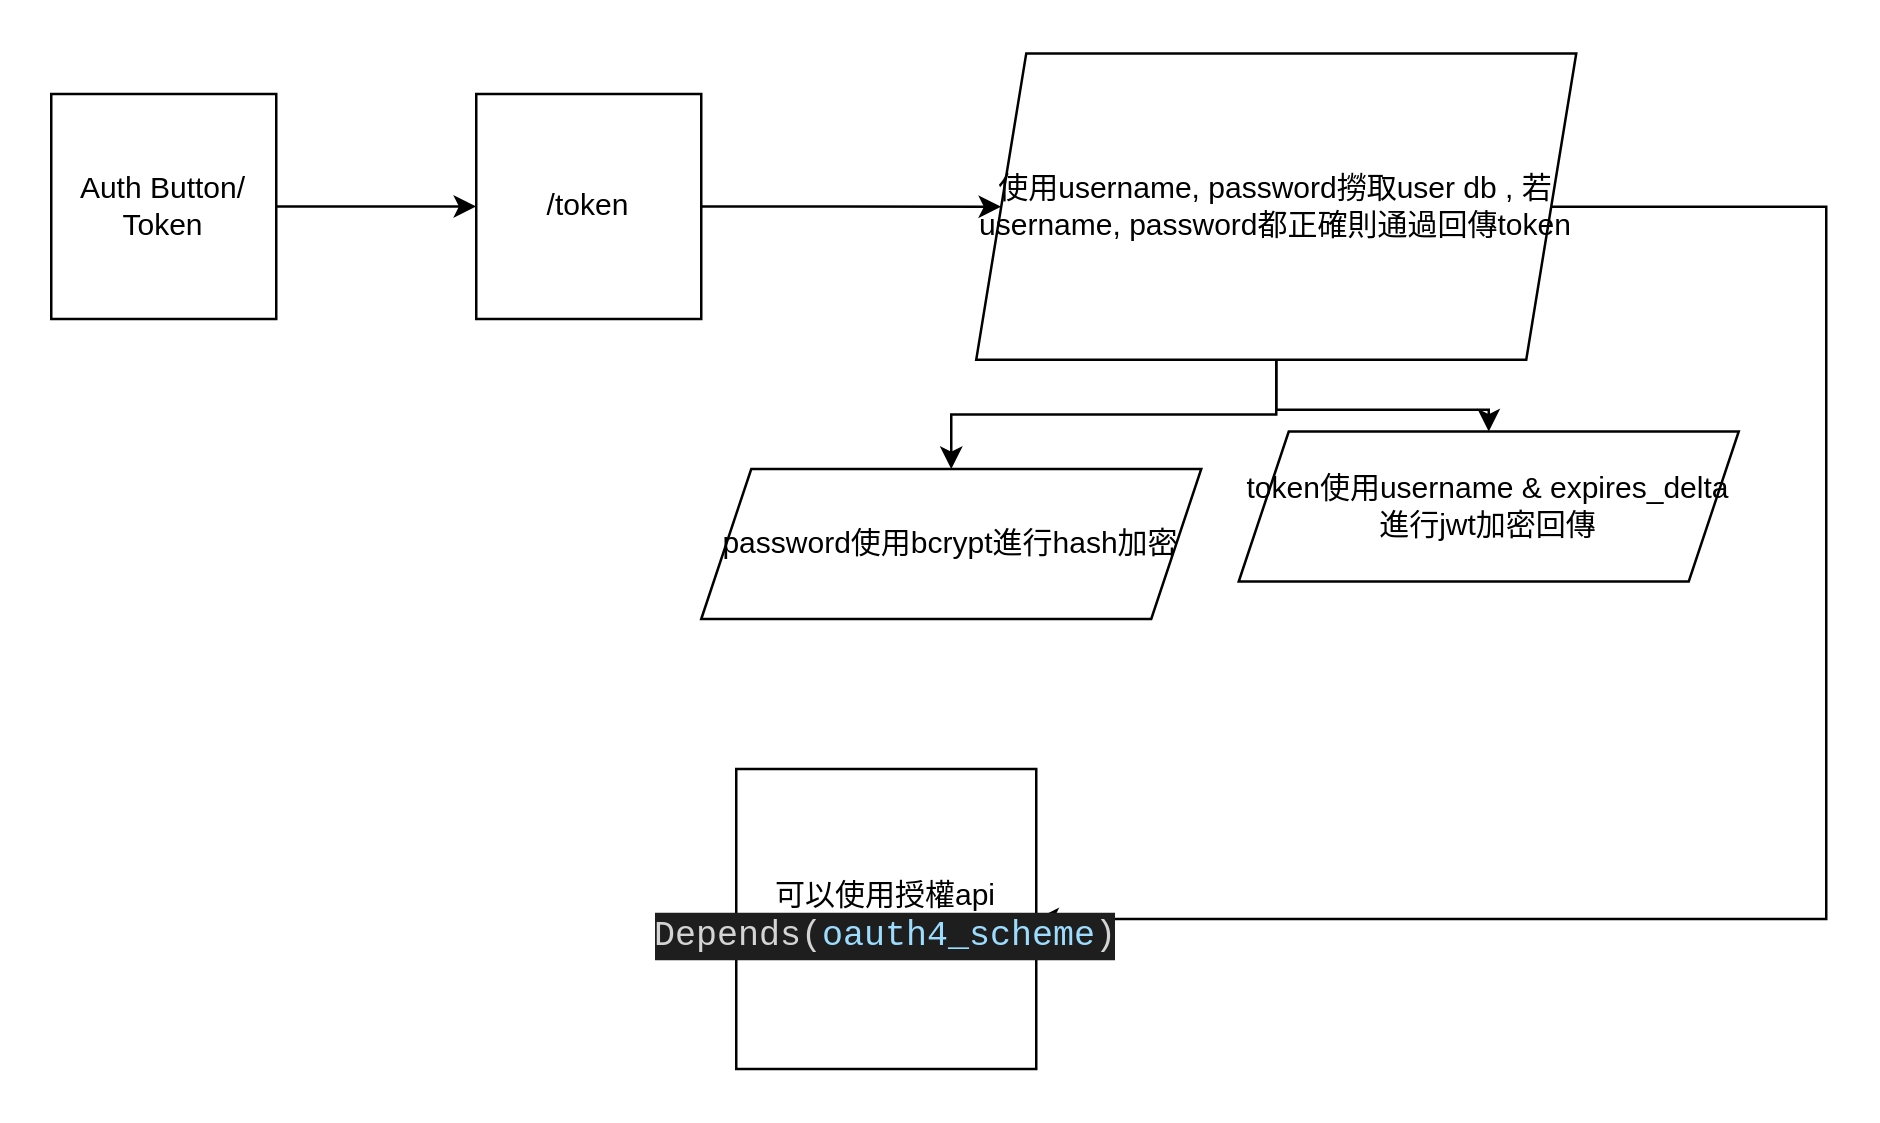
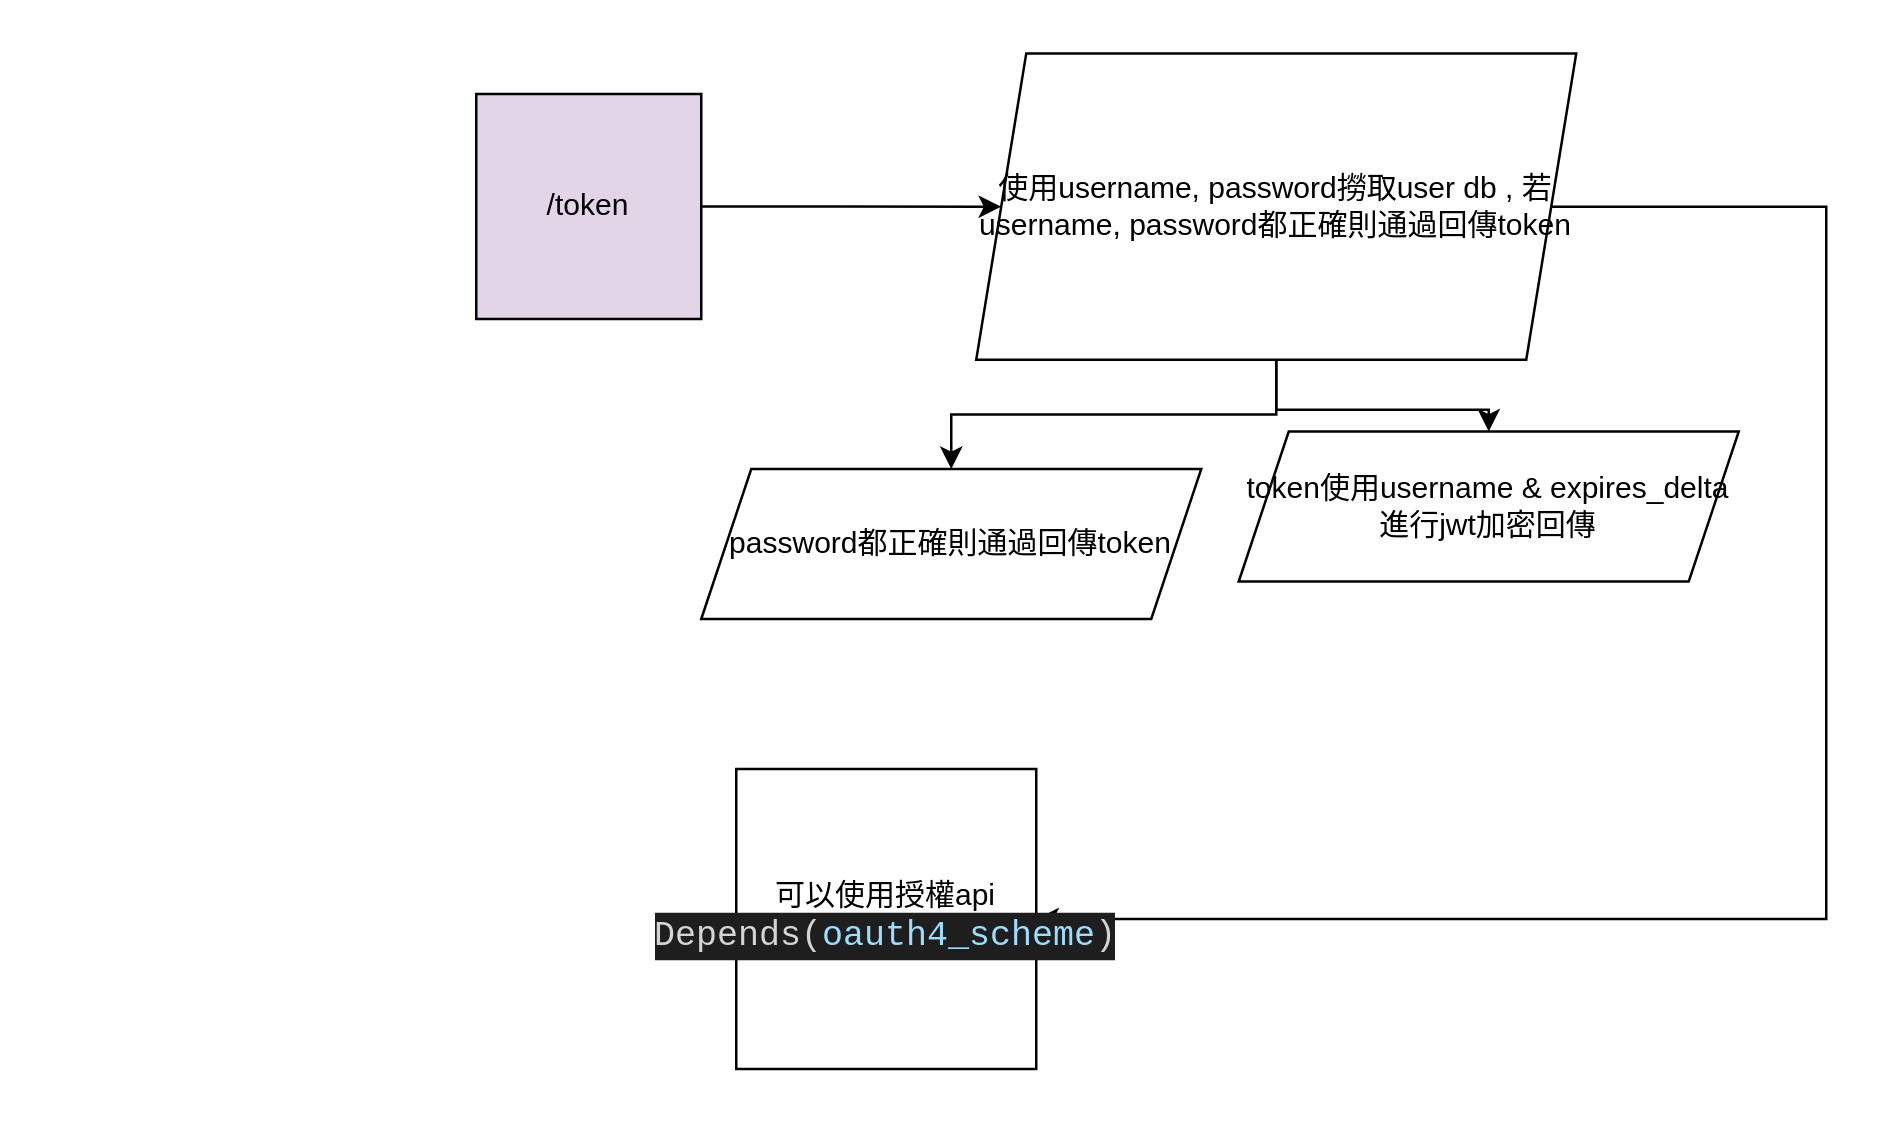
node "Auth Button/ Token": removed
edge "Auth Button/ Token" -> "/token": removed
node "/token": fillcolor #ffffff -> #e1d5e7
node "password使用bcrypt進行hash加密": label "password使用bcrypt進行hash加密" -> "password都正確則通過回傳token"
